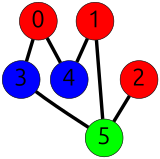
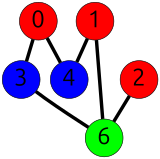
node "5": label "5" -> "6"
